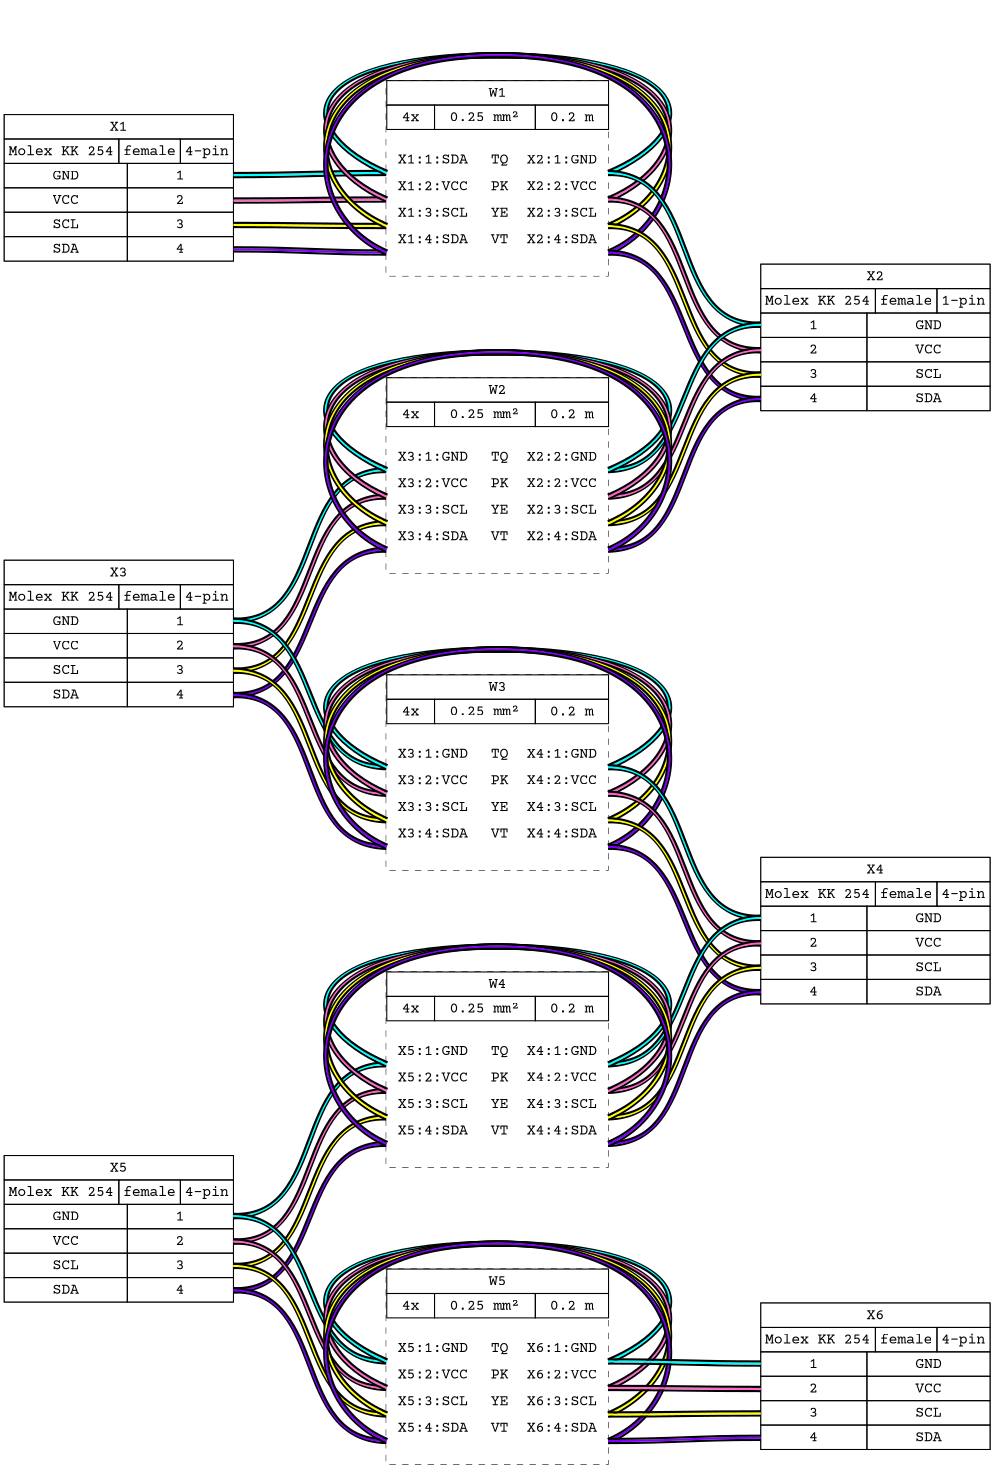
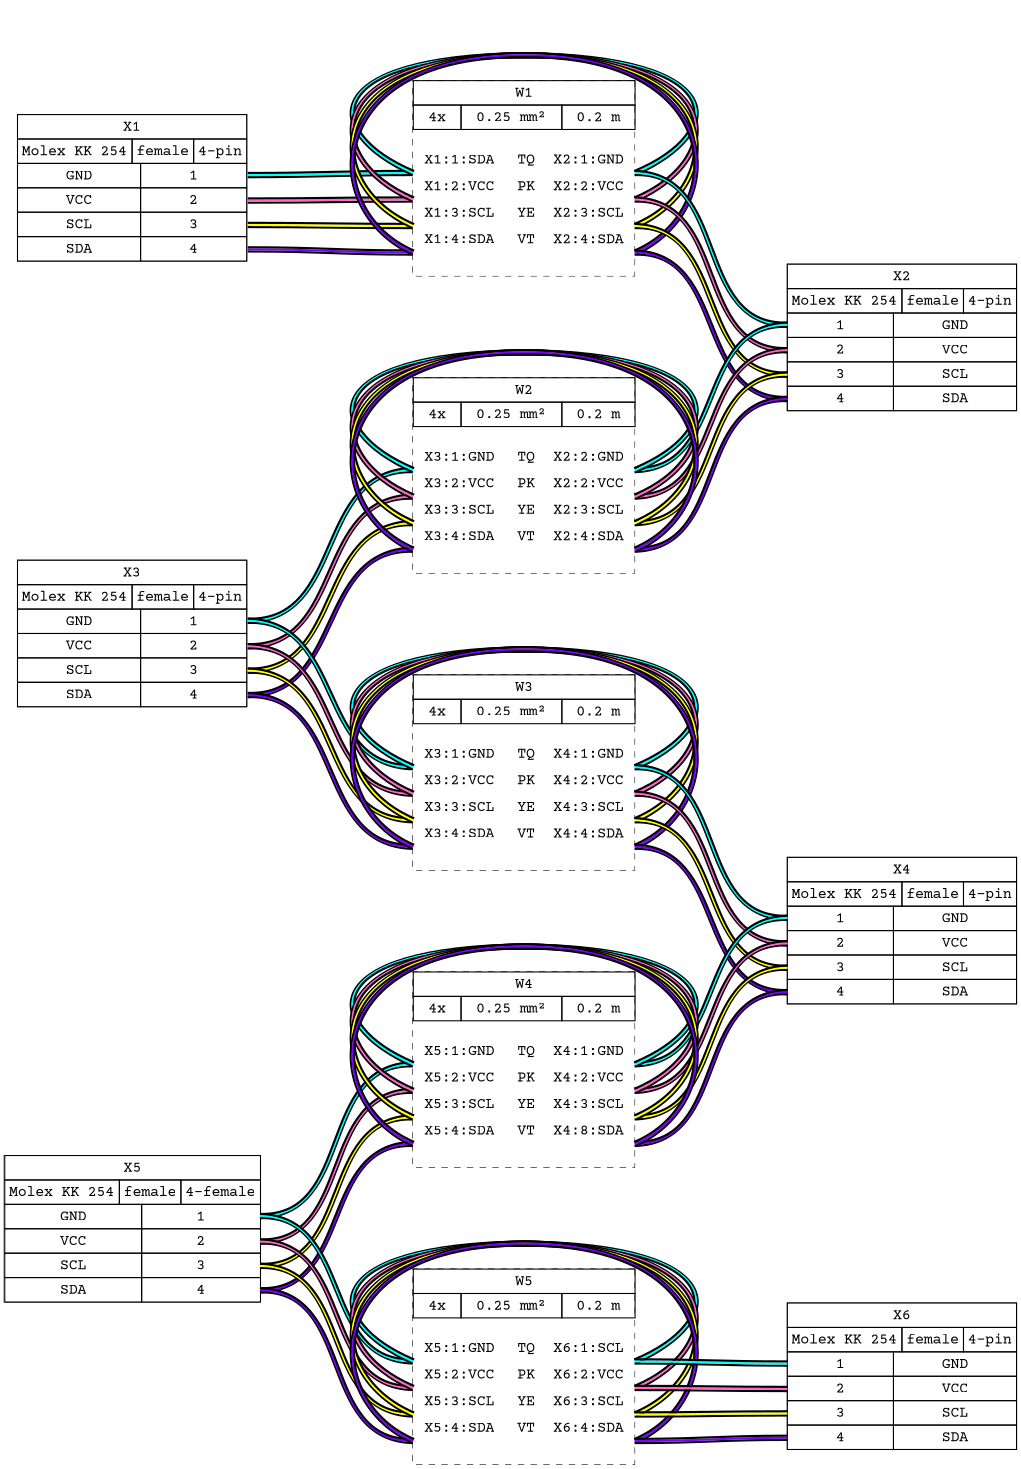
node "X2": text "1-pin" -> "4-pin"
node "W4": text "X4:4:SDA" -> "X4:8:SDA"
node "X5": text "4-pin" -> "4-female"
node "W5": text "X6:1:GND" -> "X6:1:SCL"
